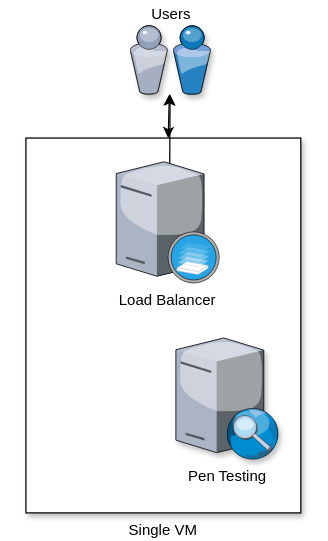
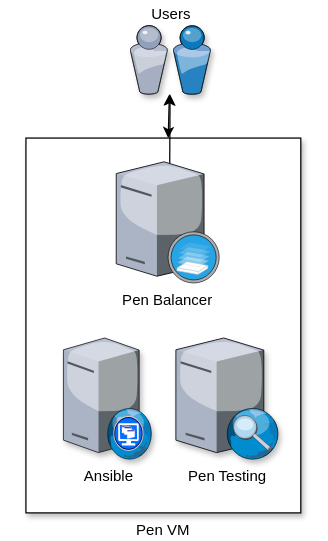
node "Load Balancer": label "Load Balancer" -> "Pen Balancer"
node "Ansible": added
node "Single VM": label "Single VM" -> "Pen VM"
